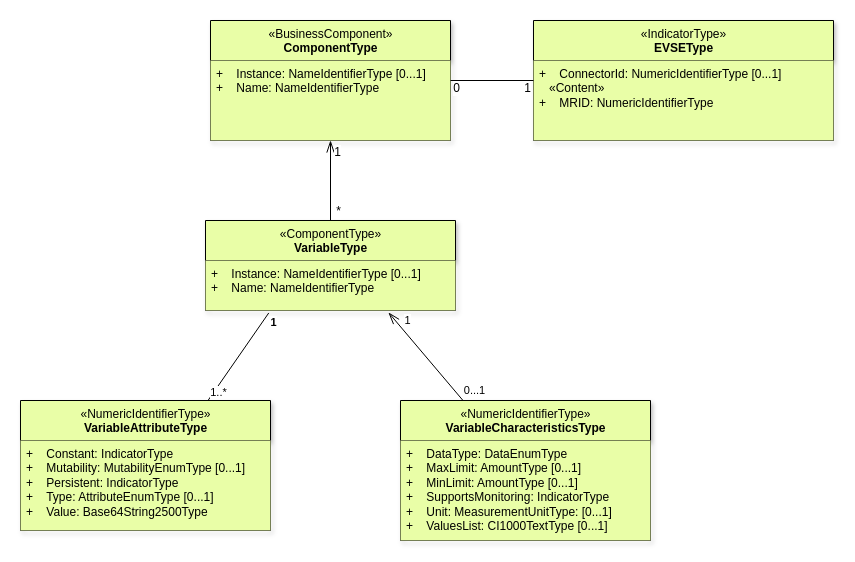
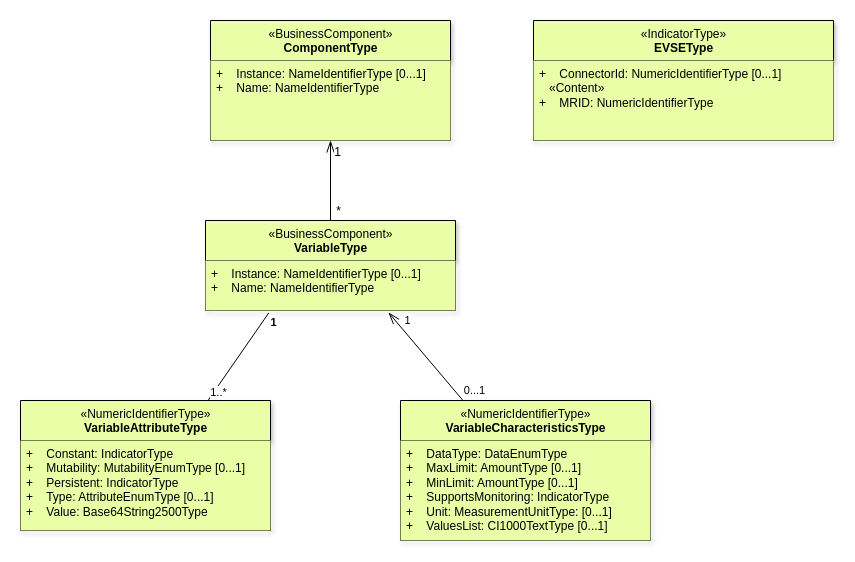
edge "«BusinessComponent»ComponentType" -- "«IndicatorType»EVSEType": removed, labels "0", "1"
node "«ComponentType»VariableType": label "«ComponentType»VariableType" -> "«BusinessComponent»VariableType"
